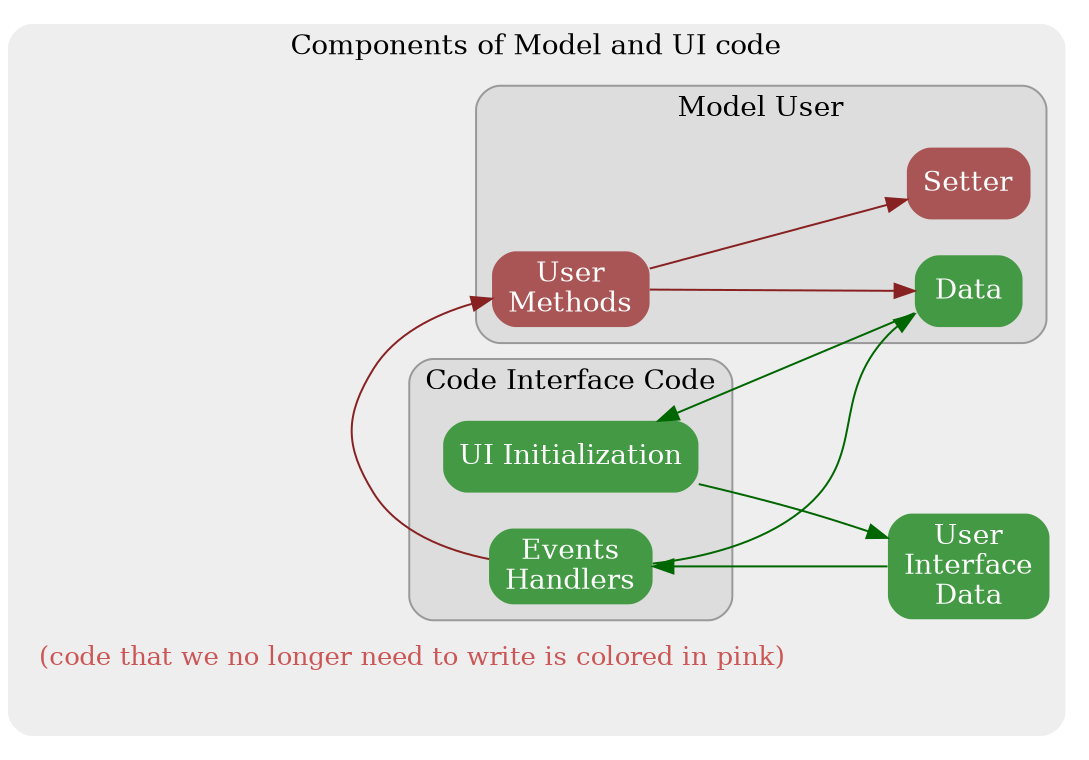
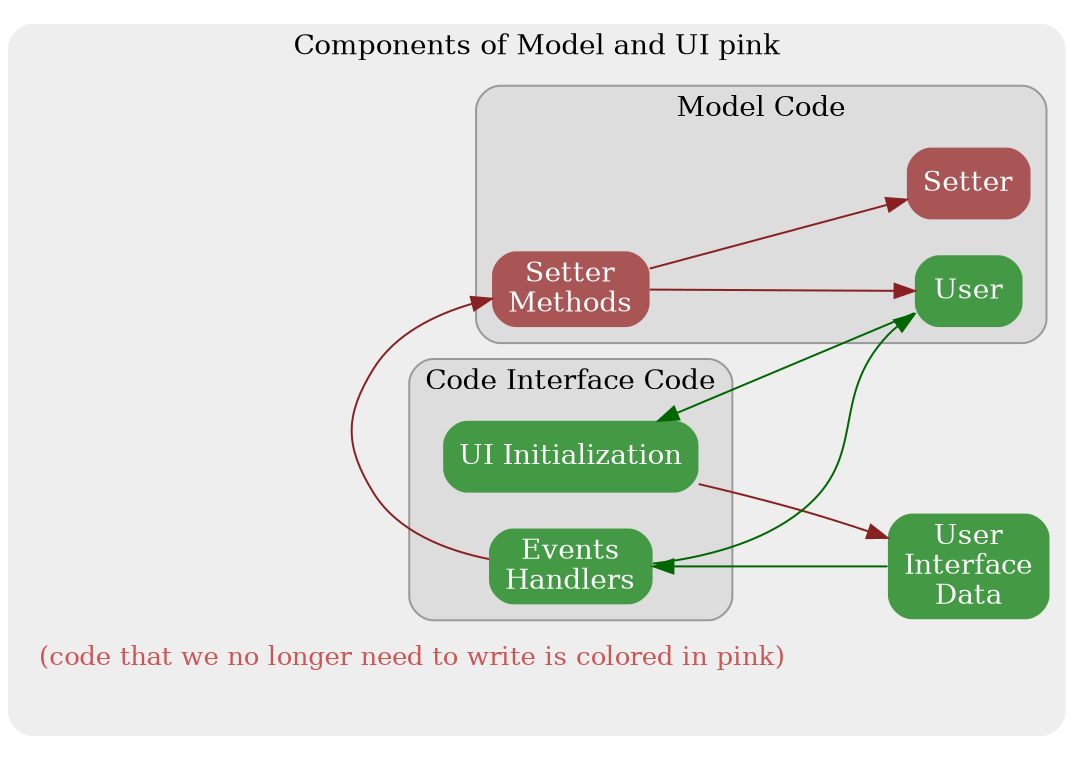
cluster "Components of Model and UI code": label "Components of Model and UI code" -> "Components of Model and UI pink"
cluster "Model User": label "Model User" -> "Model Code"
node "User Methods": label "User Methods" -> "Setter Methods"
node "Data": label "Data" -> "User"
edge "UI Initialization" -> "User Interface Data": color #006600 -> #882222
